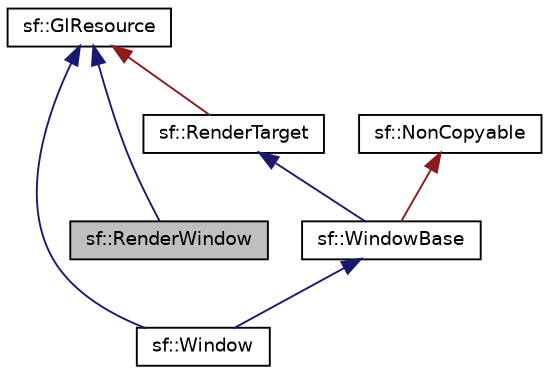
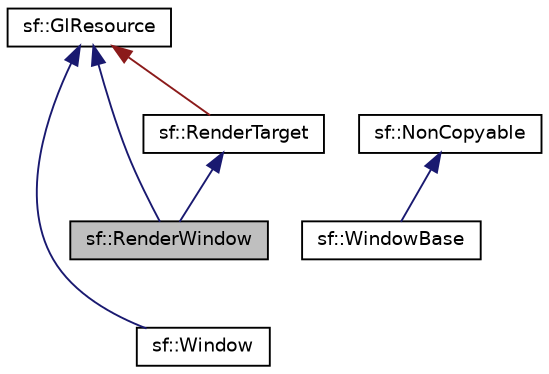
edge "sf::WindowBase" -> "sf::RenderTarget": now "sf::RenderWindow" -> "sf::RenderTarget"
edge "sf::WindowBase" -> "sf::NonCopyable": color firebrick4 -> midnightblue
edge "sf::Window" -> "sf::WindowBase": removed
